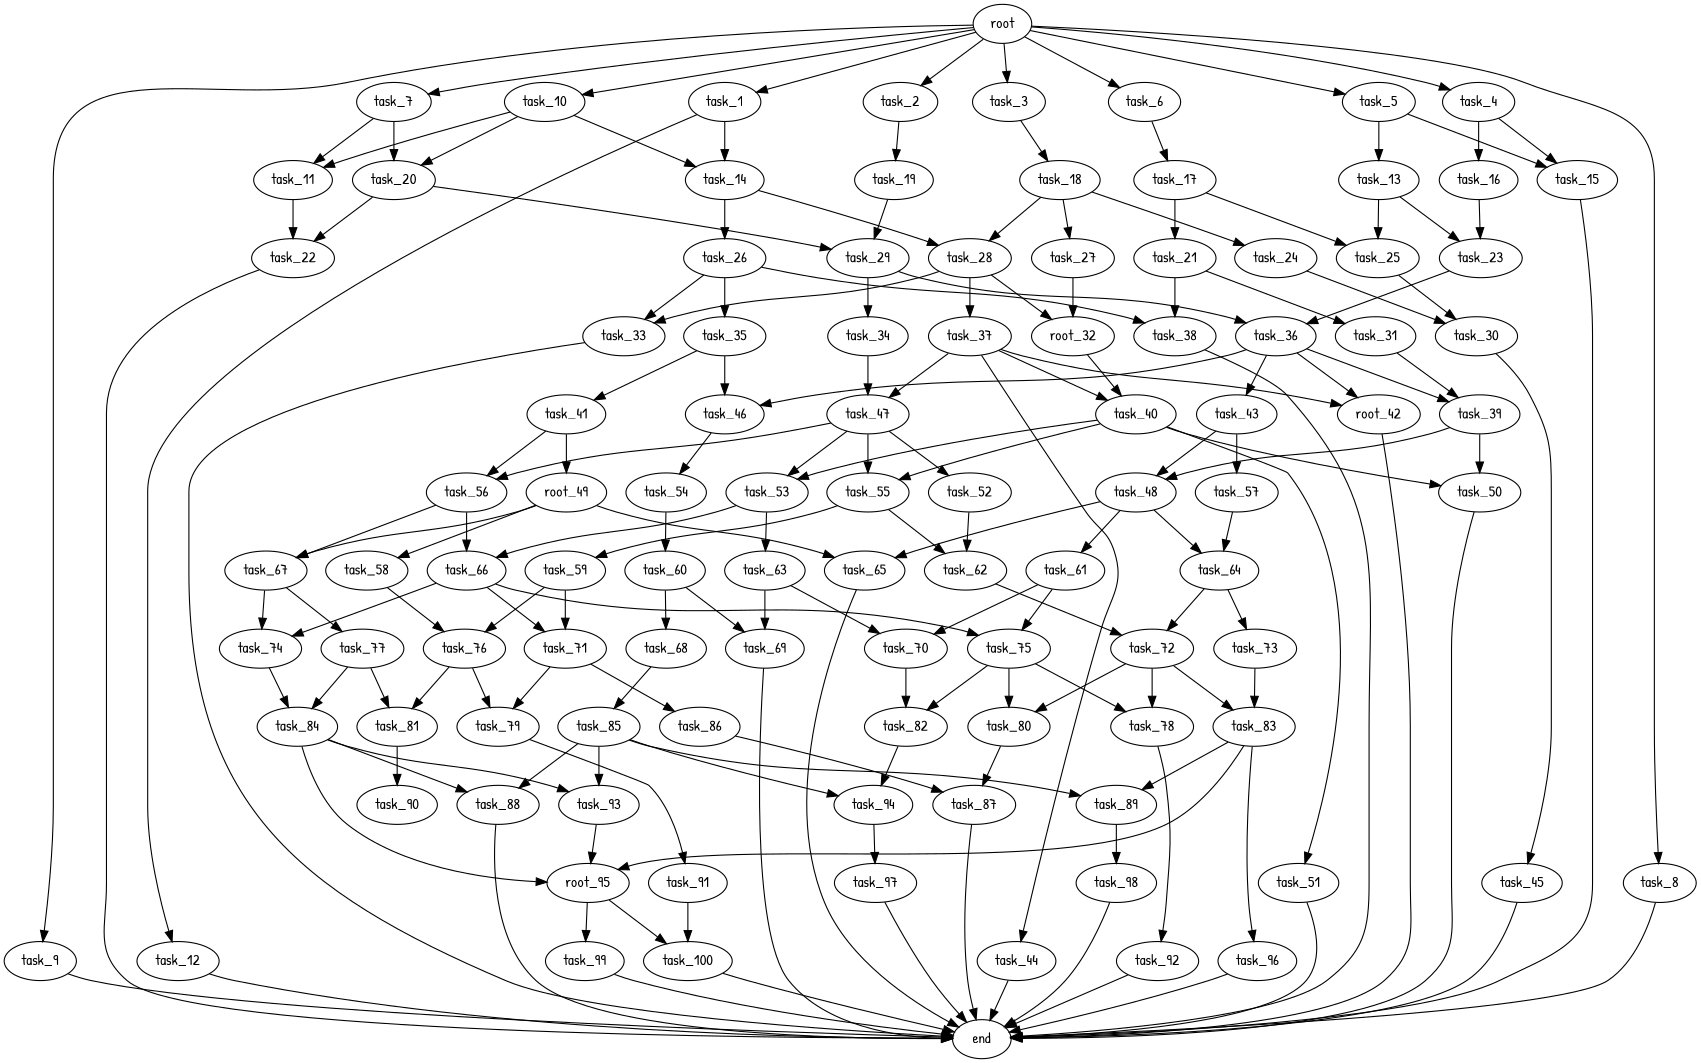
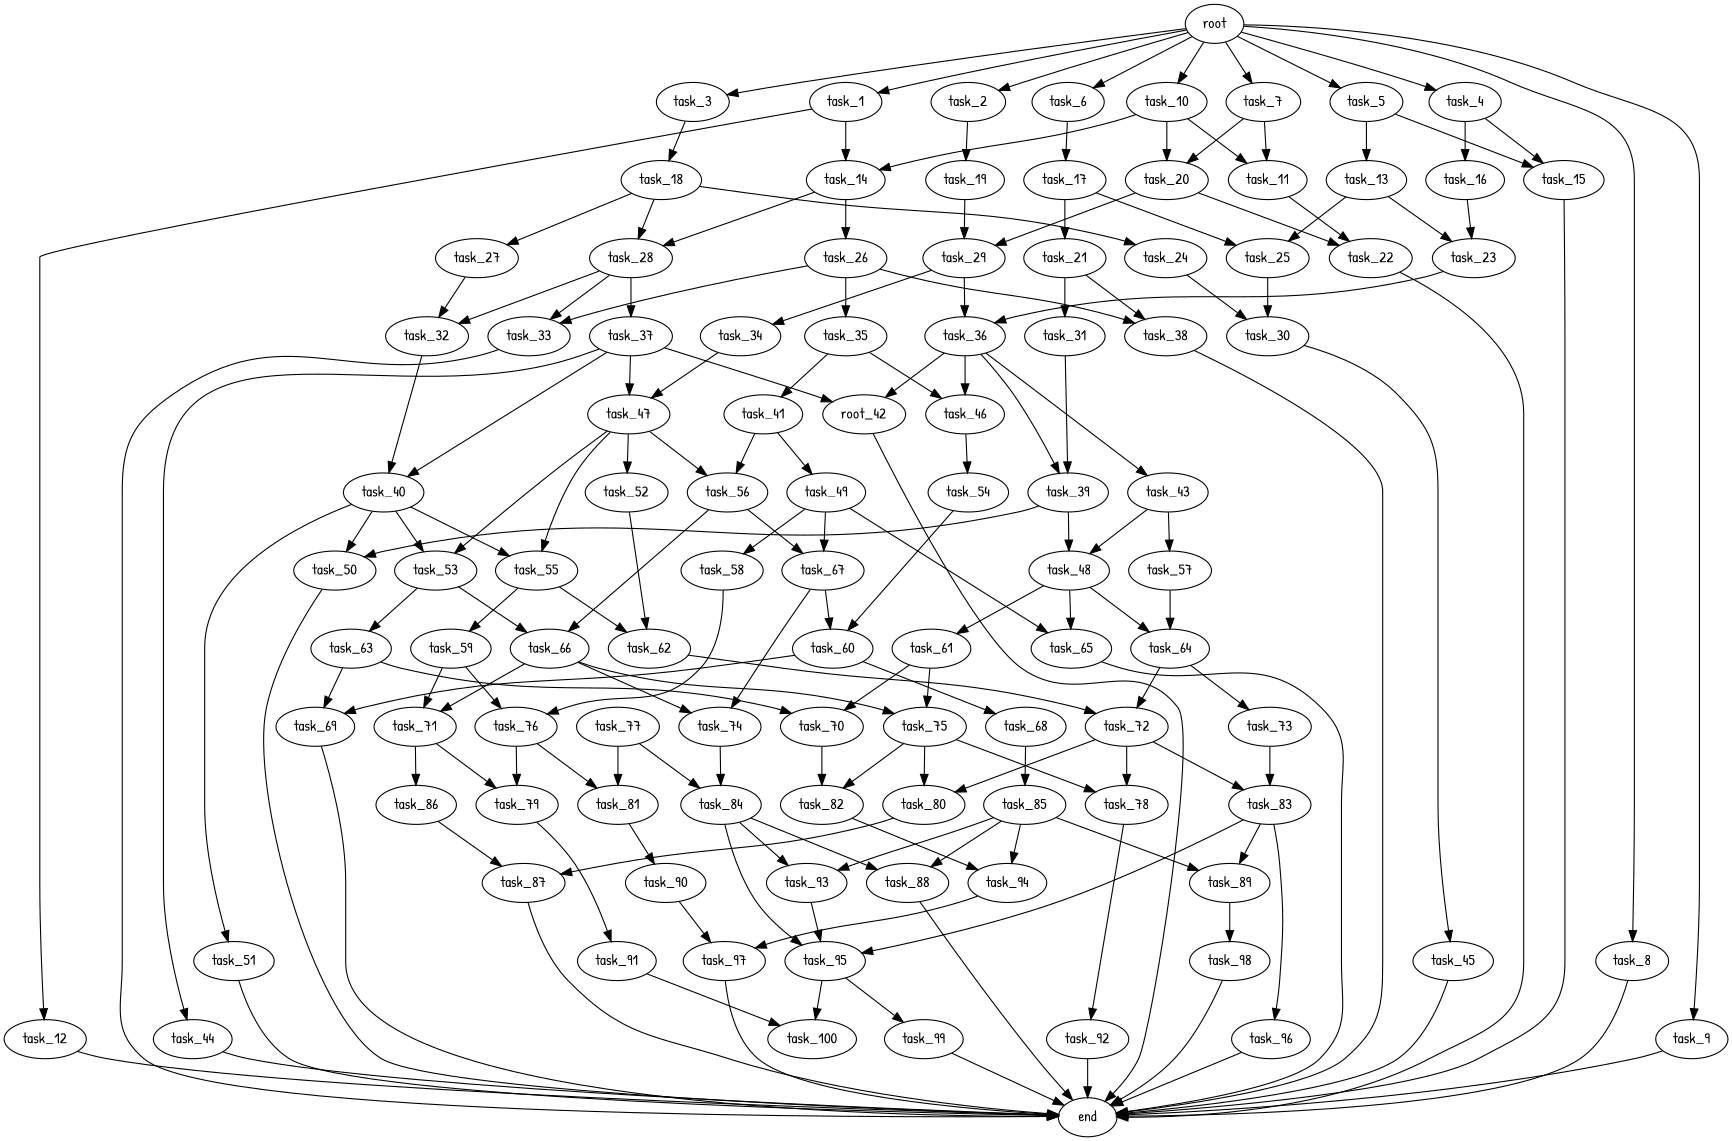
node "root_32": label "root_32" -> "task_32"
node "root_49": label "root_49" -> "task_49"
edge "task_67" -> "task_77": now "task_67" -> "task_60"
node "root_95": label "root_95" -> "task_95"
edge "task_90" -> "task_97": added
edge "task_100" -> "end": removed
